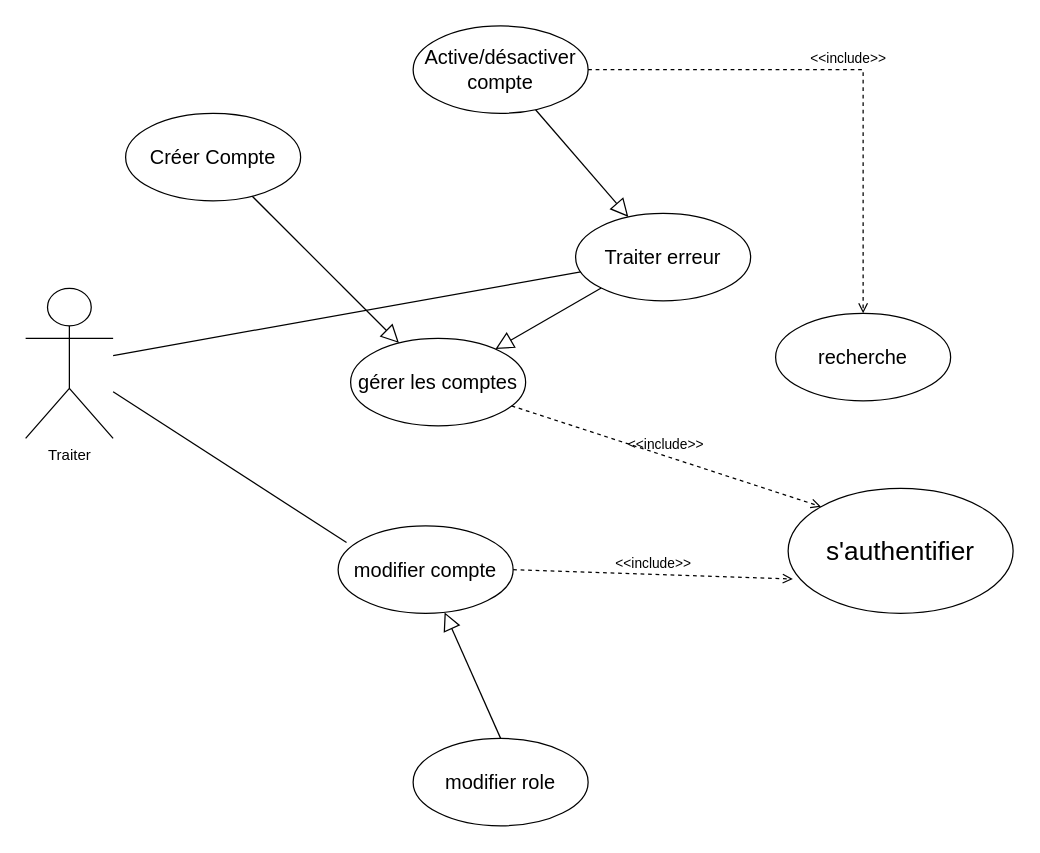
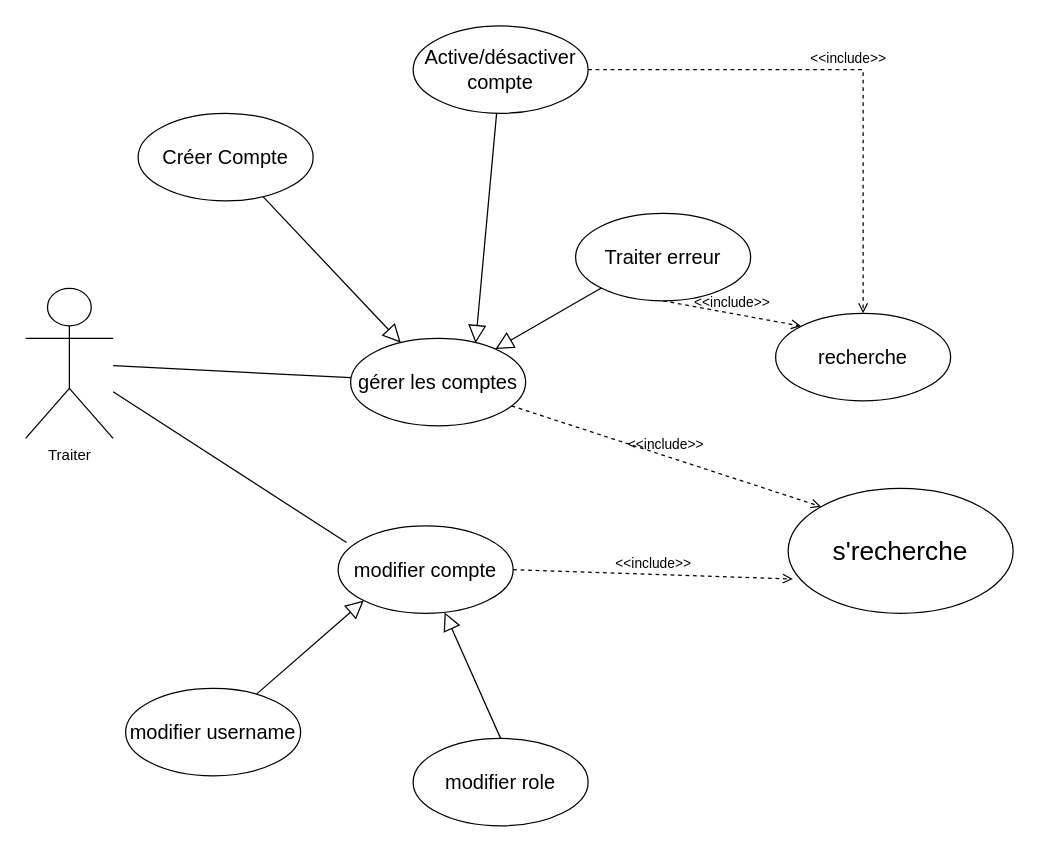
edge "Active/désactiver compte" -> "Traiter erreur": now "Active/désactiver compte" -> "gérer les comptes"
node "Créer Compte": moved (213, 157) -> (226, 157)
edge "Traiter erreur" -> "recherche": added, label "<<include>>"
edge "Traiter erreur" -- "Traiter": now "gérer les comptes" -- "Traiter"
node "s'authentifier": label "s'authentifier" -> "s'recherche"
edge "modifier username" -> "modifier compte": added
node "modifier username": added
